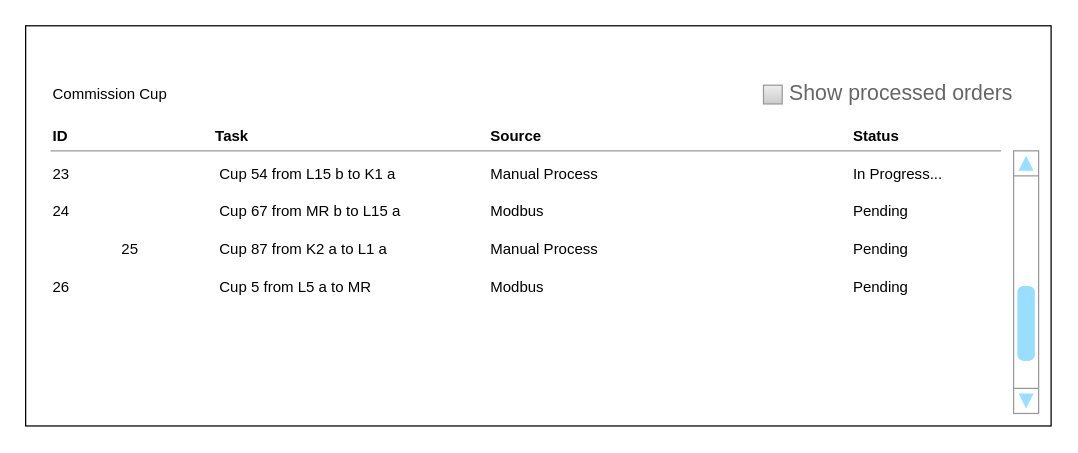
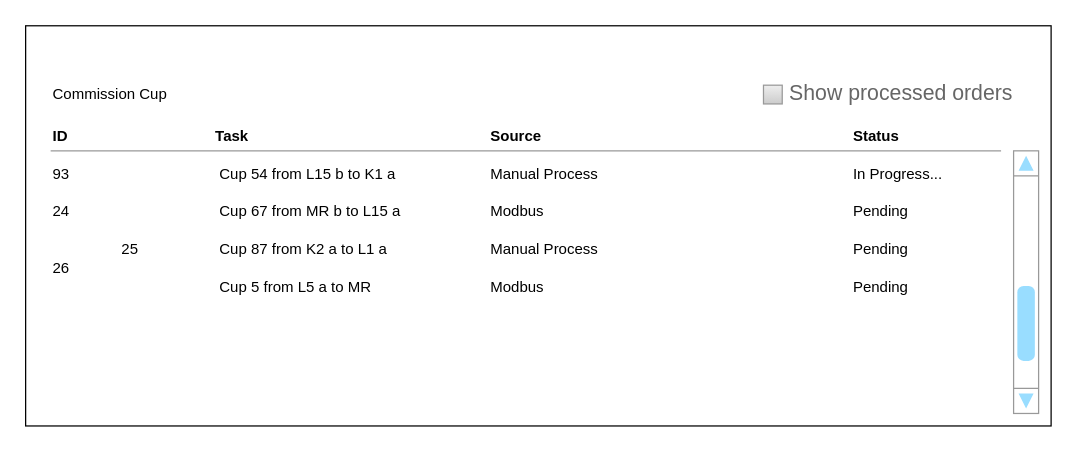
node "23": label "23" -> "93"
node "26": moved (76, 287) -> (76, 268)
